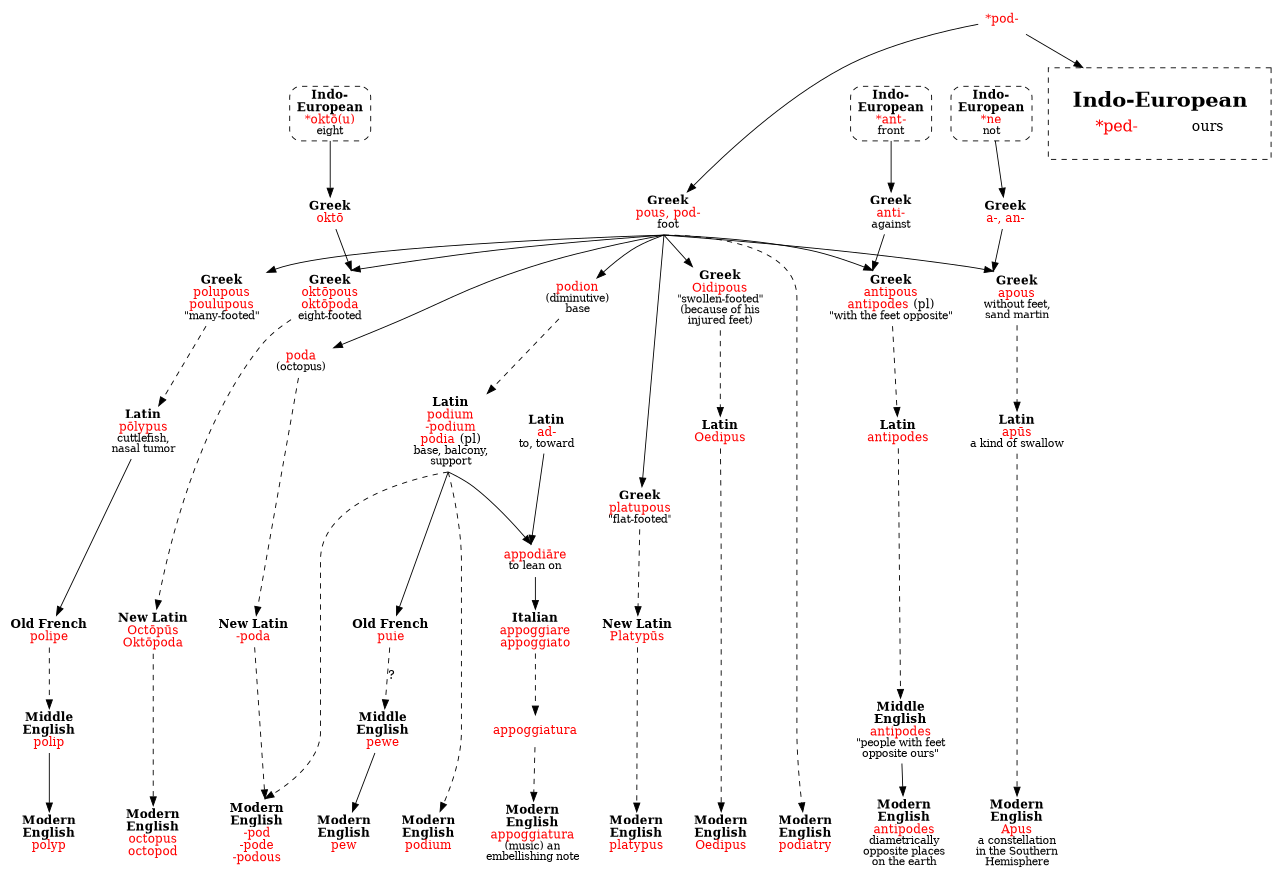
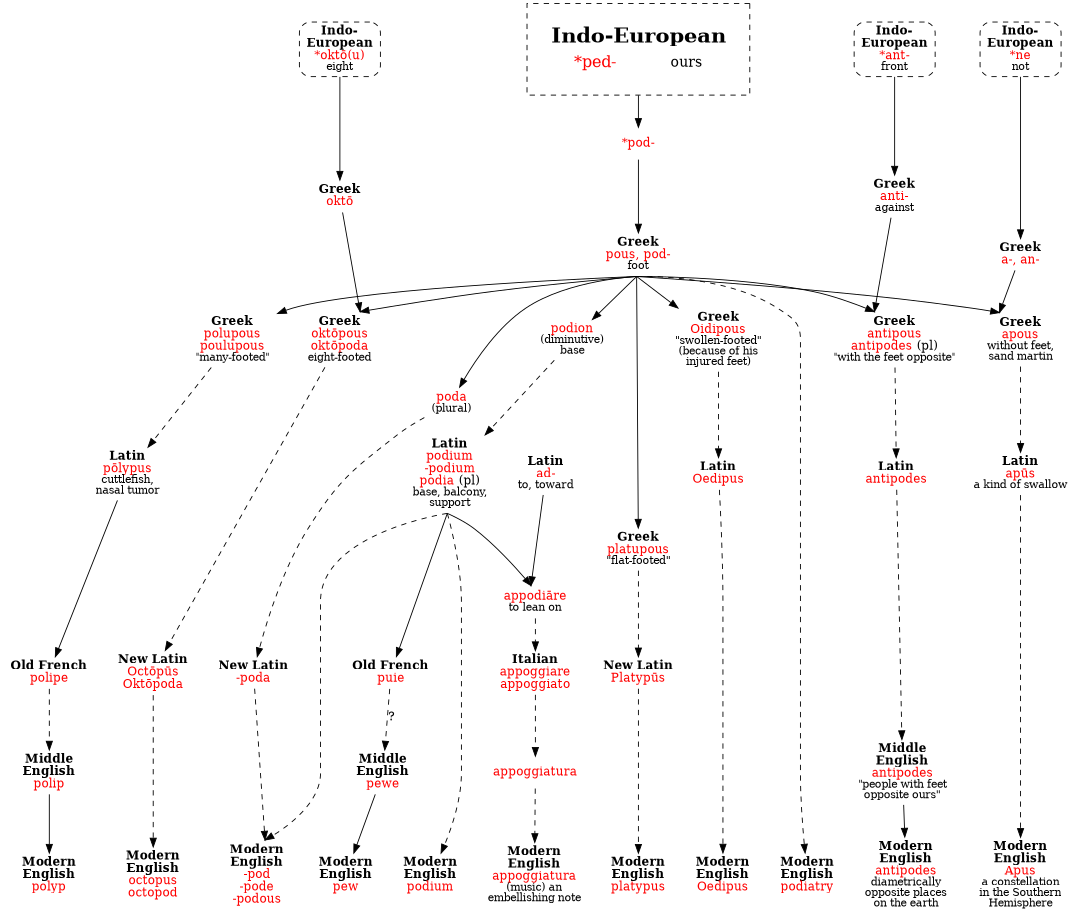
edge "*pod-" -> "Indo-European": reversed
node "poda": text "(octopus)" -> "(plural)"
edge "appodiāre" -> "Italian": style solid -> dashed
